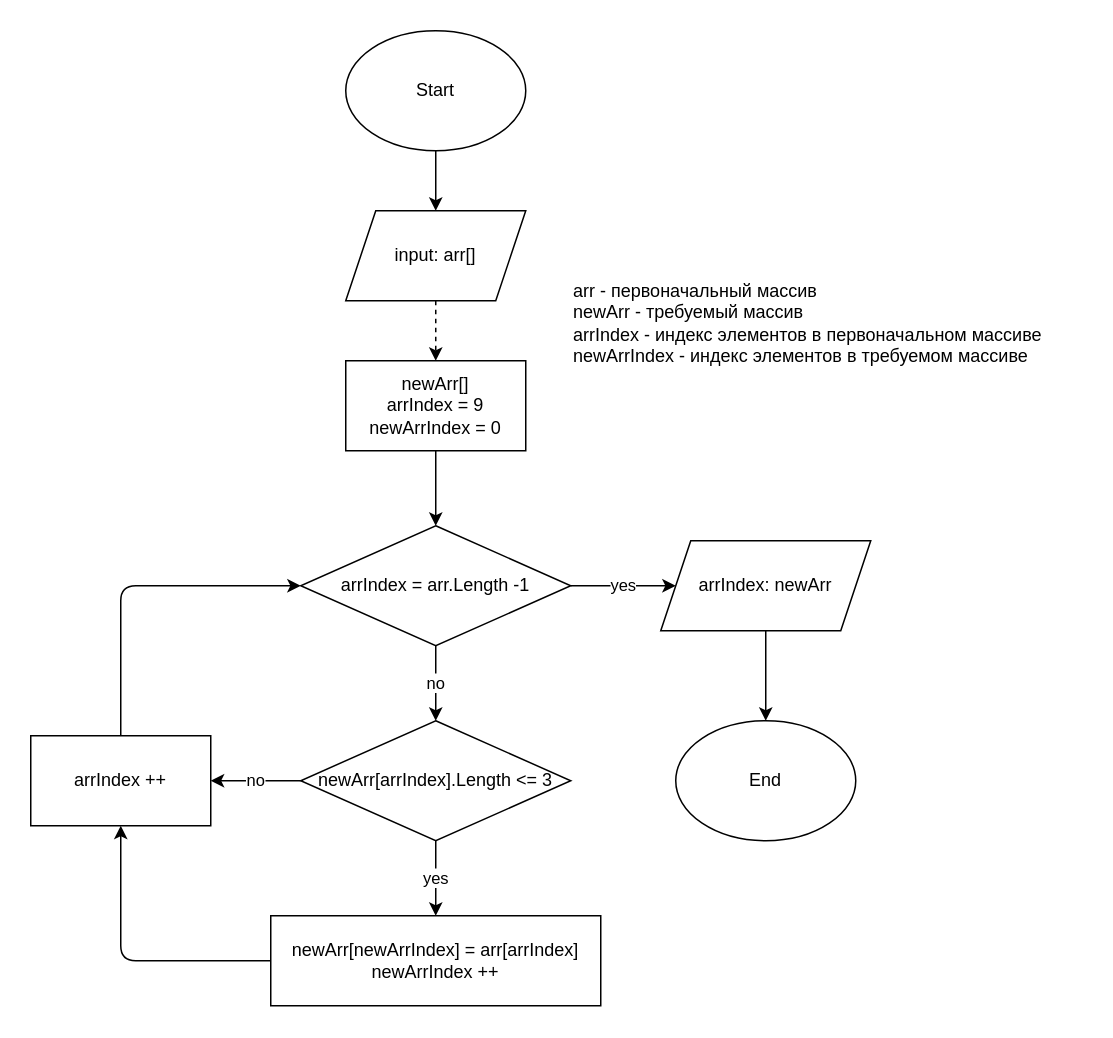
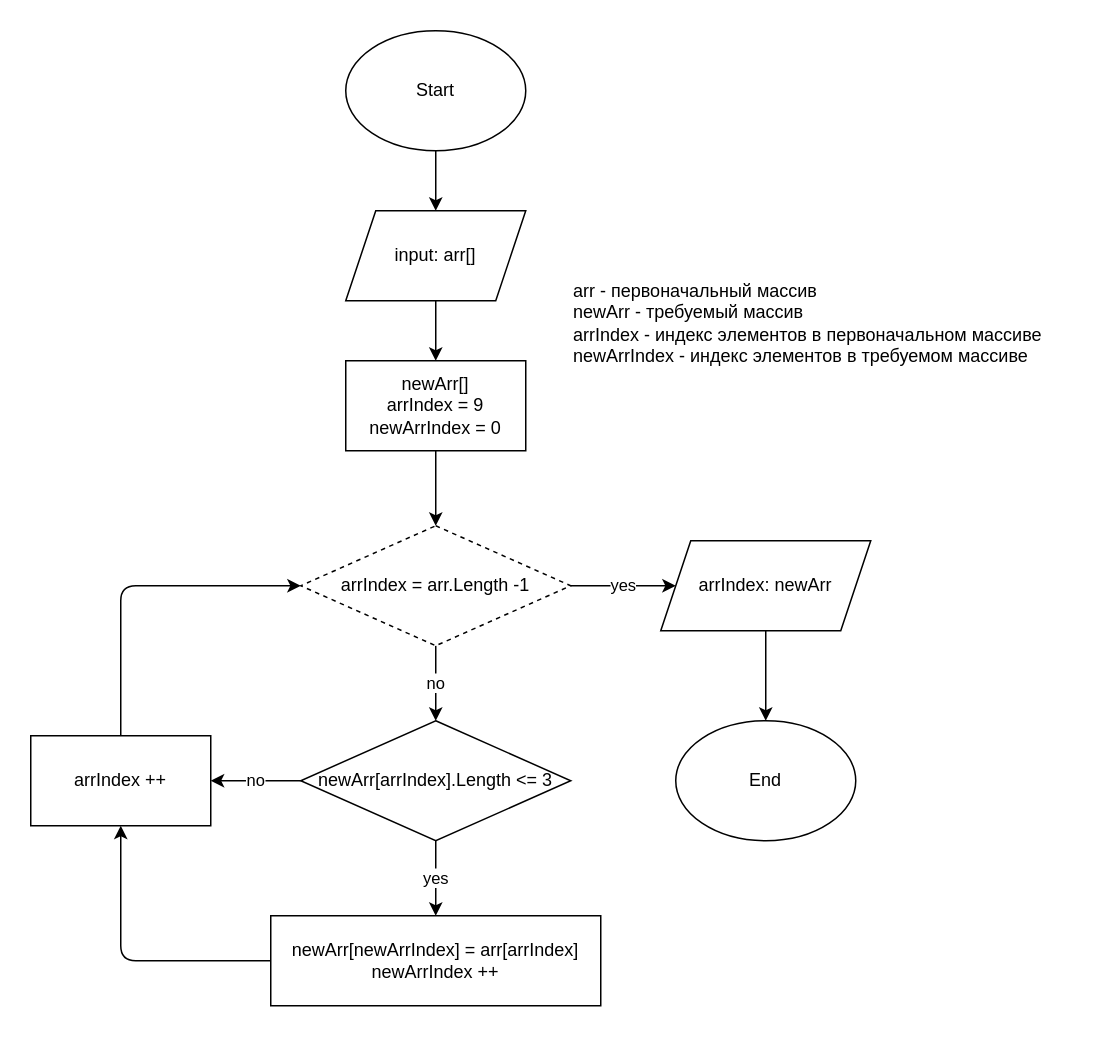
edge "input: arr[]" -> "newArr[] arrIndex = 9 newArrIndex = 0": style dashed -> solid
node "arrIndex = arr.Length -1": style solid -> dashed
